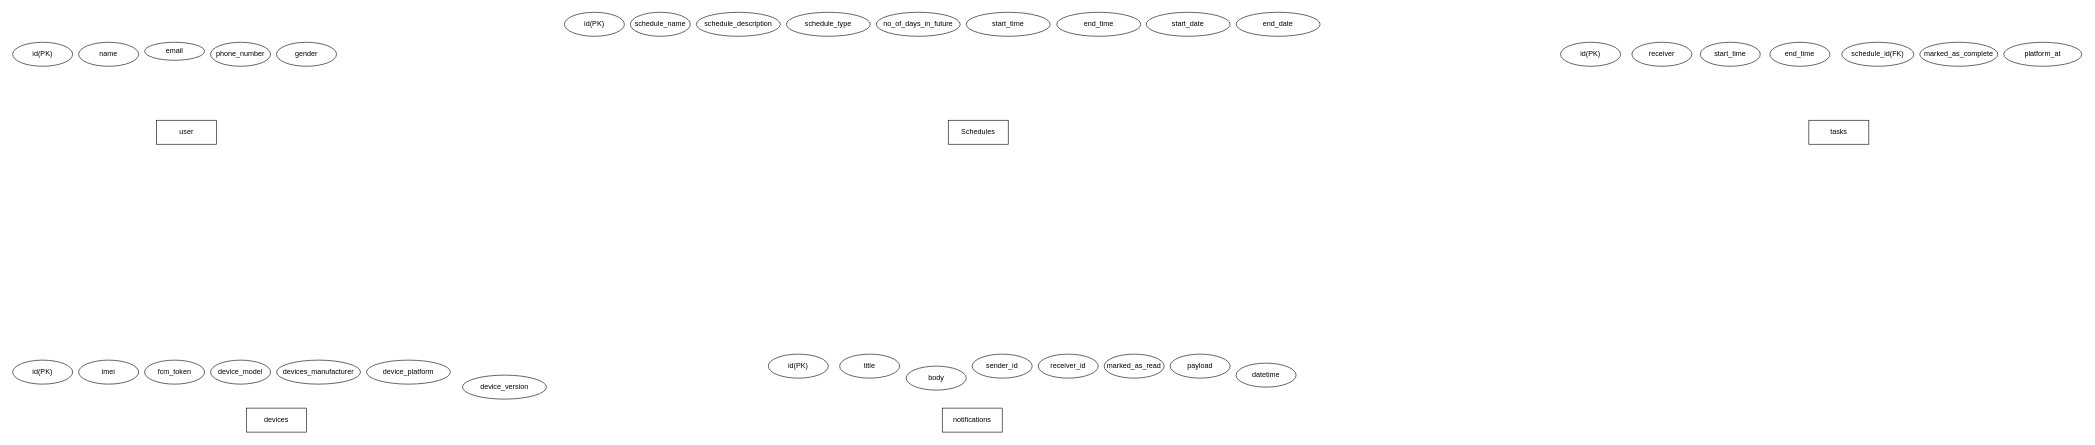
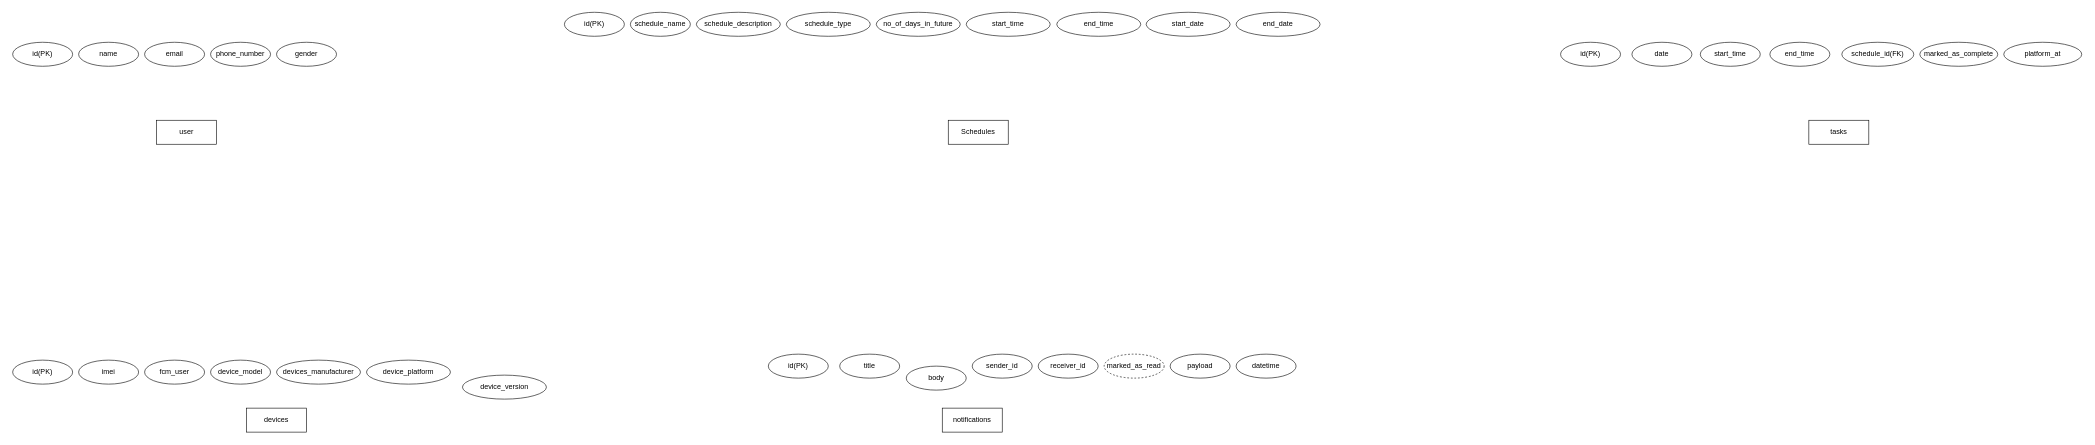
node "email": size 60x18 -> 60x24
node "receiver": label "receiver" -> "date"
node "marked_as_read": style solid -> dashed
node "fcm_token": label "fcm_token" -> "fcm_user"
node "datetime": moved (1266, 375) -> (1266, 366)
